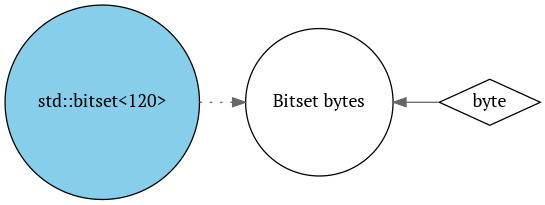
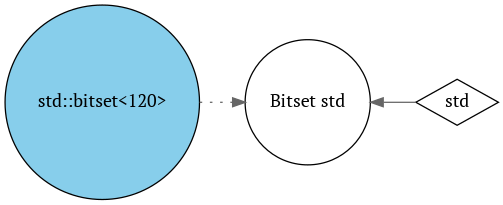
node "Bitset bytes": label "Bitset bytes" -> "Bitset std"
node "byte": label "byte" -> "std"
